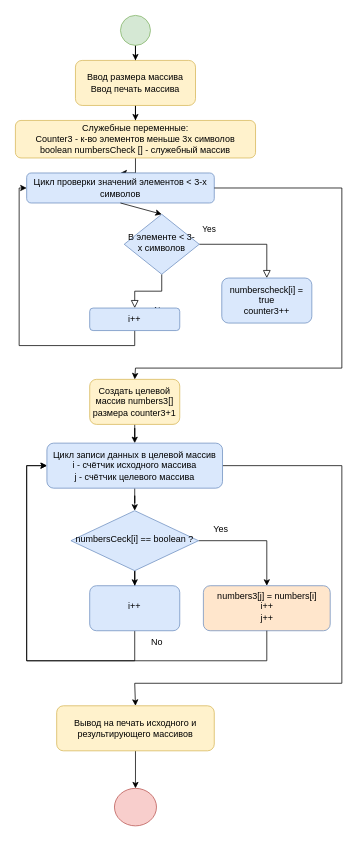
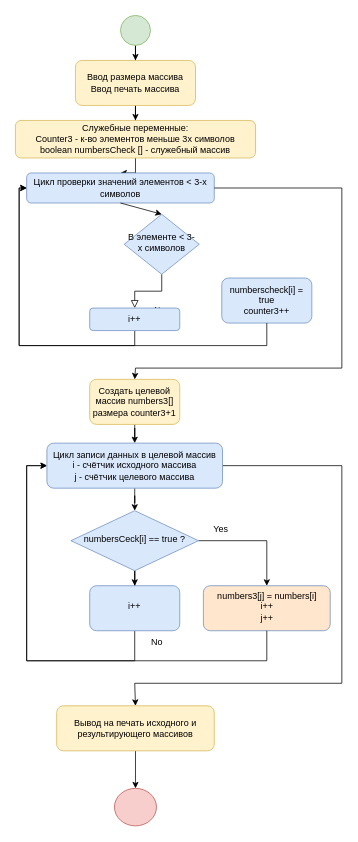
edge "В элементе < 3-х символов" -> "numberscheck[i] = true counter3++": removed, label "Yes"
edge "numberscheck[i] = true counter3++" -> "Цикл проверки значений элементов < 3-х символов": added
node "numbersCeck[i] == boolean ?": label "numbersCeck[i] == boolean ?" -> "numbersCeck[i] == true ?"
